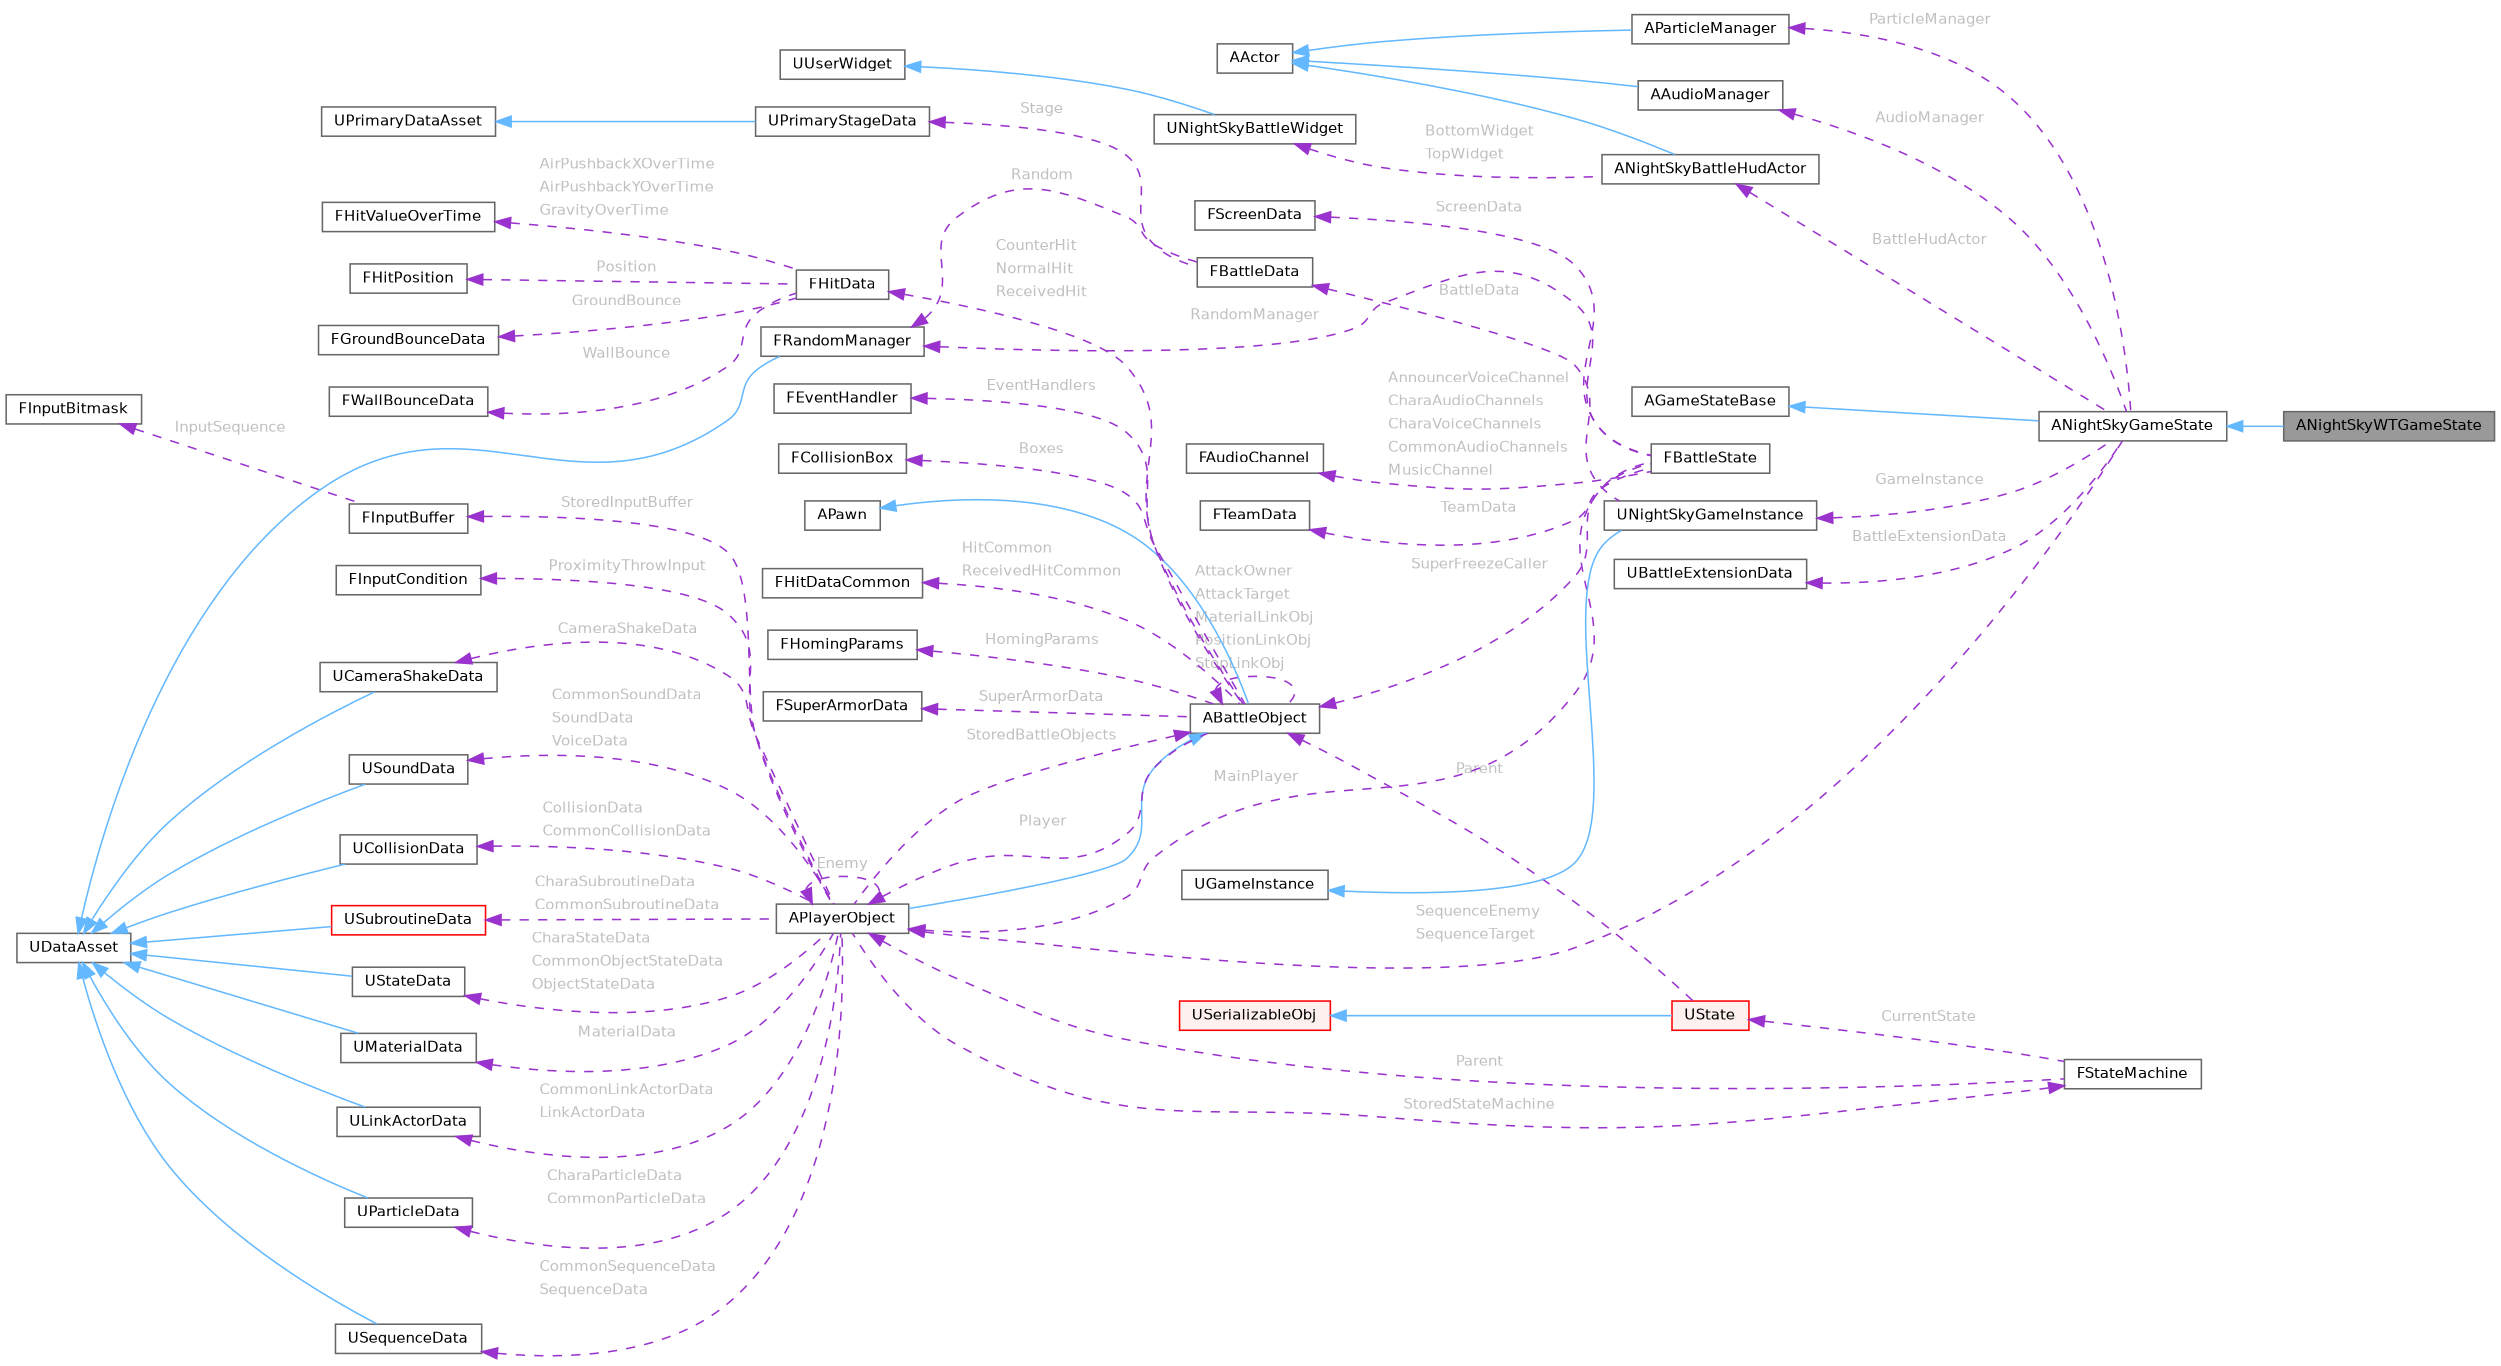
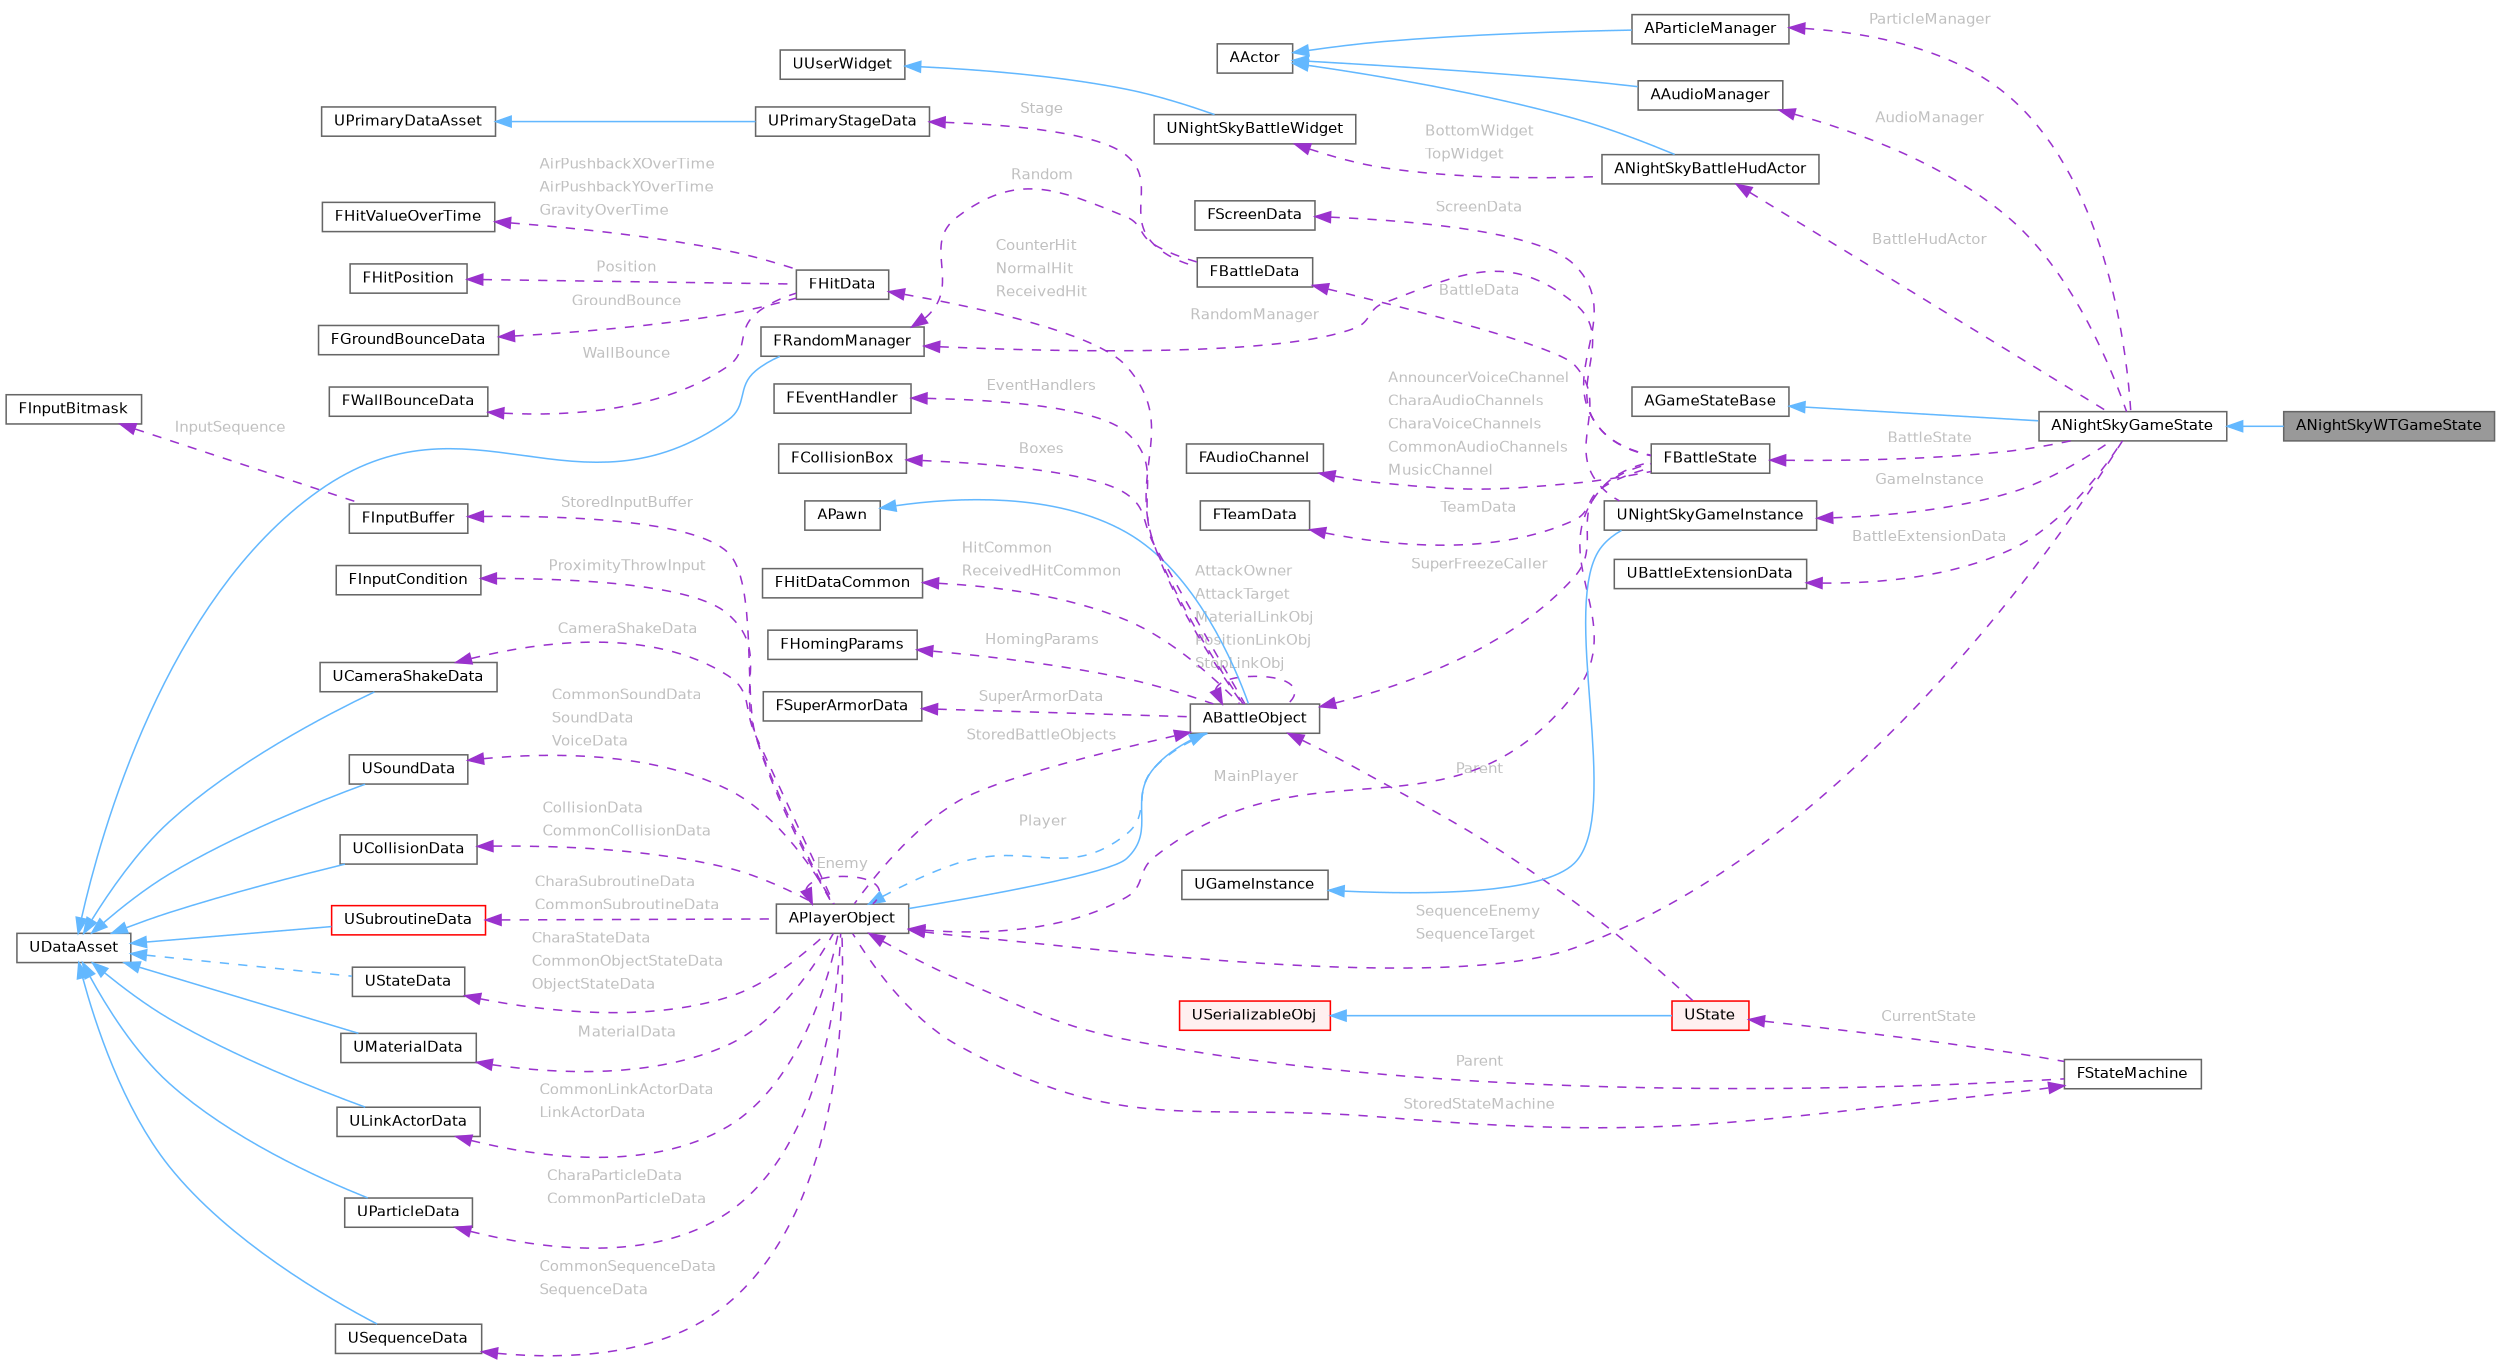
edge "ANightSkyGameState" -> "FBattleState": added, label "BattleState"
edge "ABattleObject" -> "APlayerObject": color darkorchid3 -> steelblue1
edge "UStateData" -> "UDataAsset": style solid -> dashed
